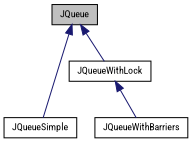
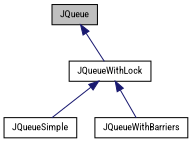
edge "JQueueSimple" -> "JQueue": now "JQueueSimple" -> "JQueueWithLock"
